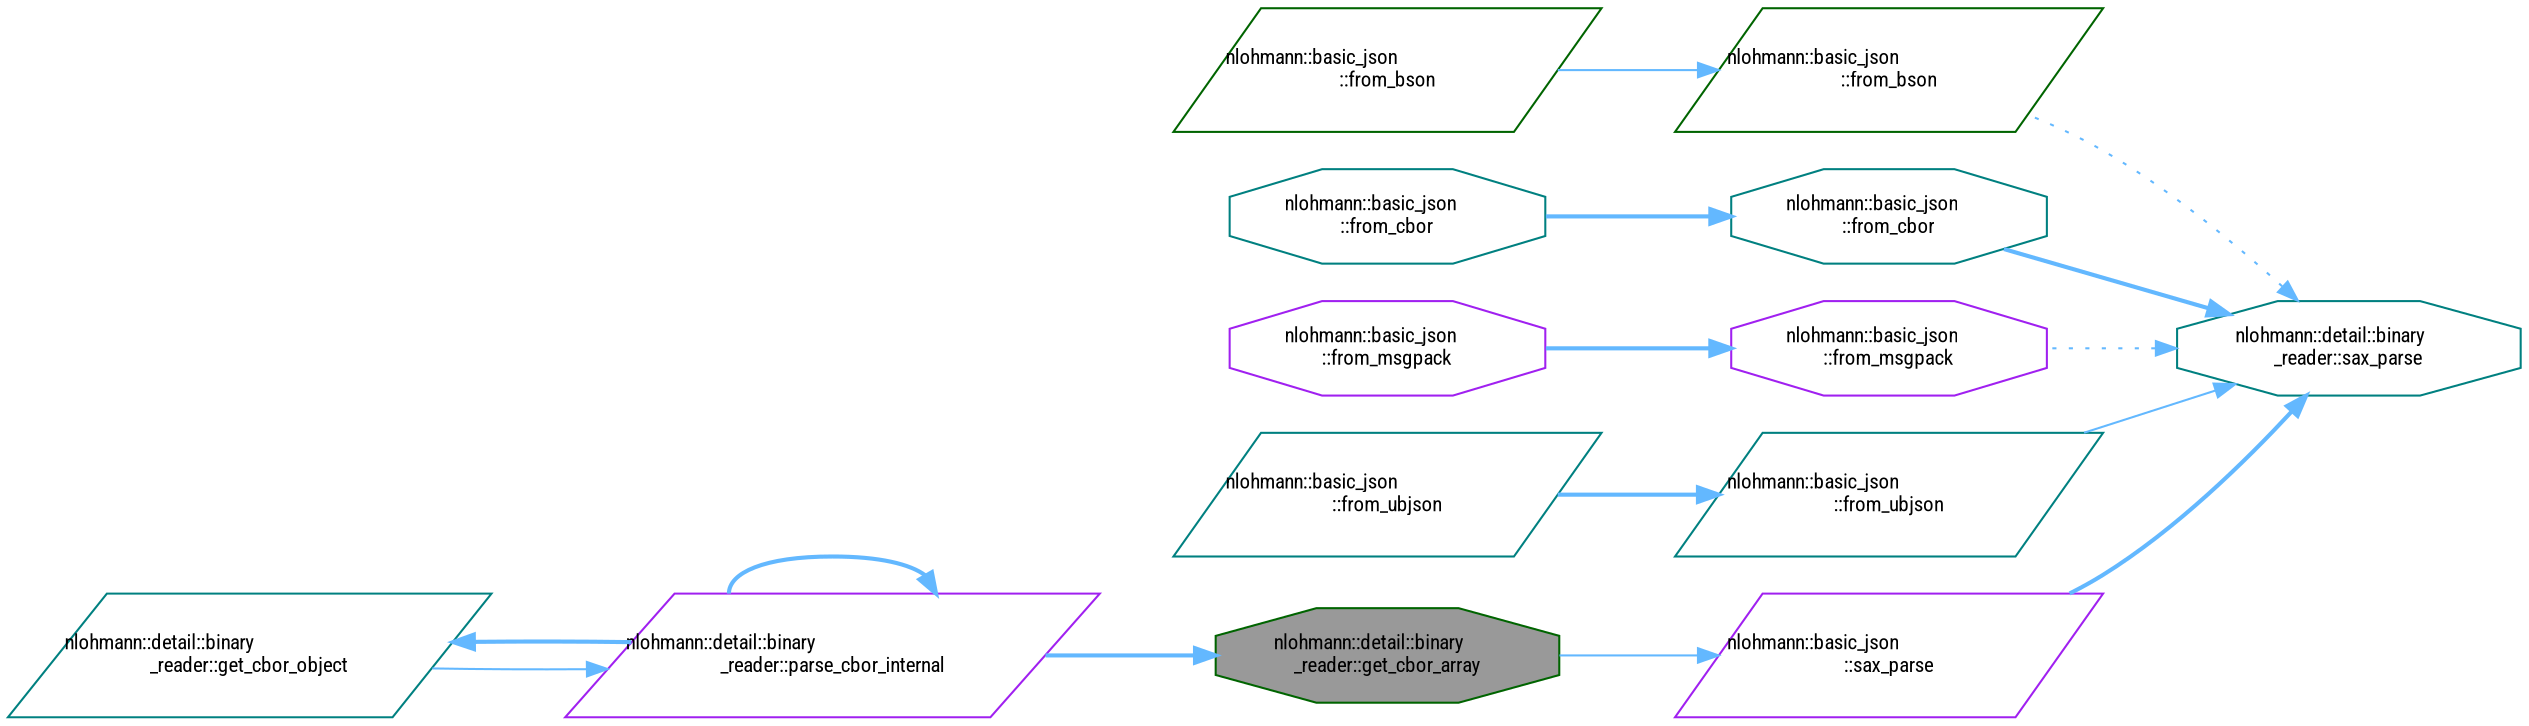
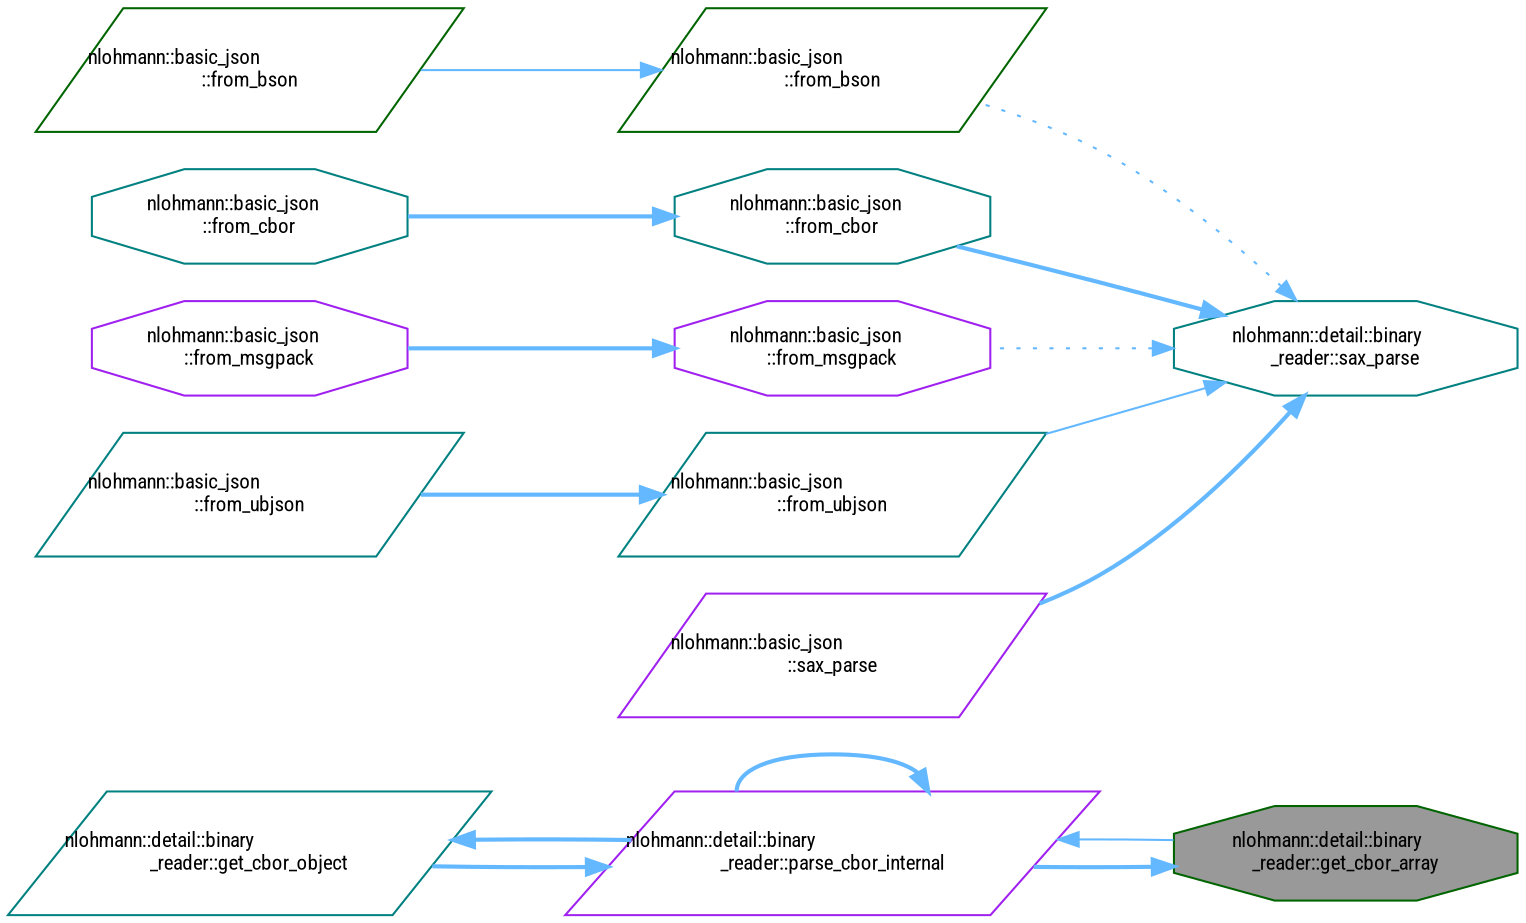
edge "nlohmann::detail::binary _reader::get_cbor_array" -> "nlohmann::basic_json ::sax_parse": now "nlohmann::detail::binary _reader::get_cbor_array" -> "nlohmann::detail::binary _reader::parse_cbor_internal"
edge "nlohmann::detail::binary _reader::get_cbor_object" -> "nlohmann::detail::binary _reader::parse_cbor_internal": style solid -> bold
